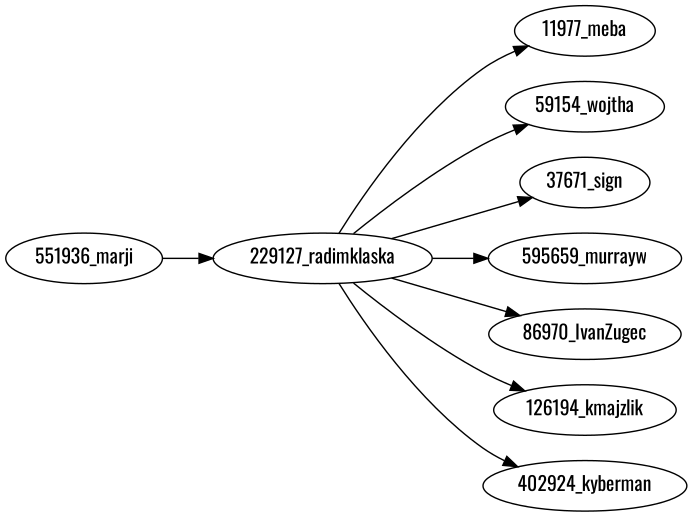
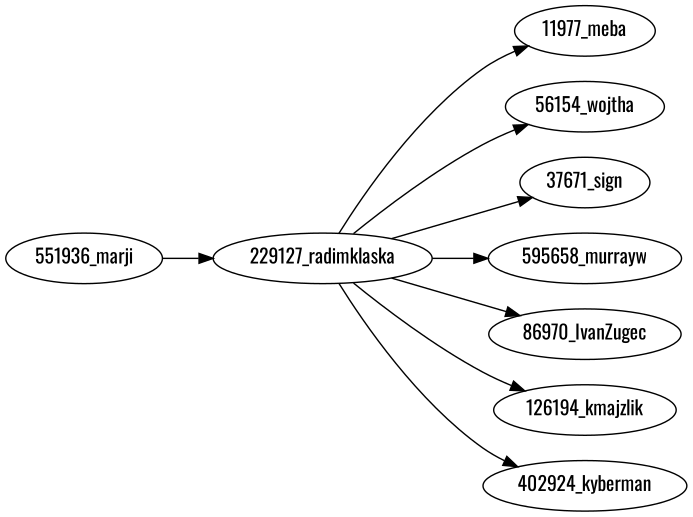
node "59154_wojtha": label "59154_wojtha" -> "56154_wojtha"
node "595659_murrayw": label "595659_murrayw" -> "595658_murrayw"
